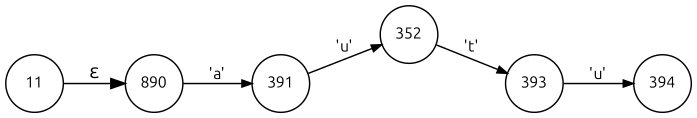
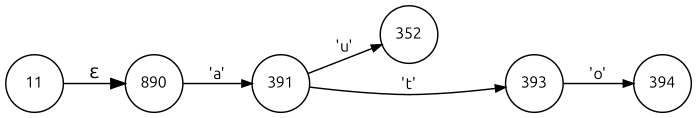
edge "352" -> "393": now "391" -> "393"
edge "393" -> "394": label "'u'" -> "'o'"
